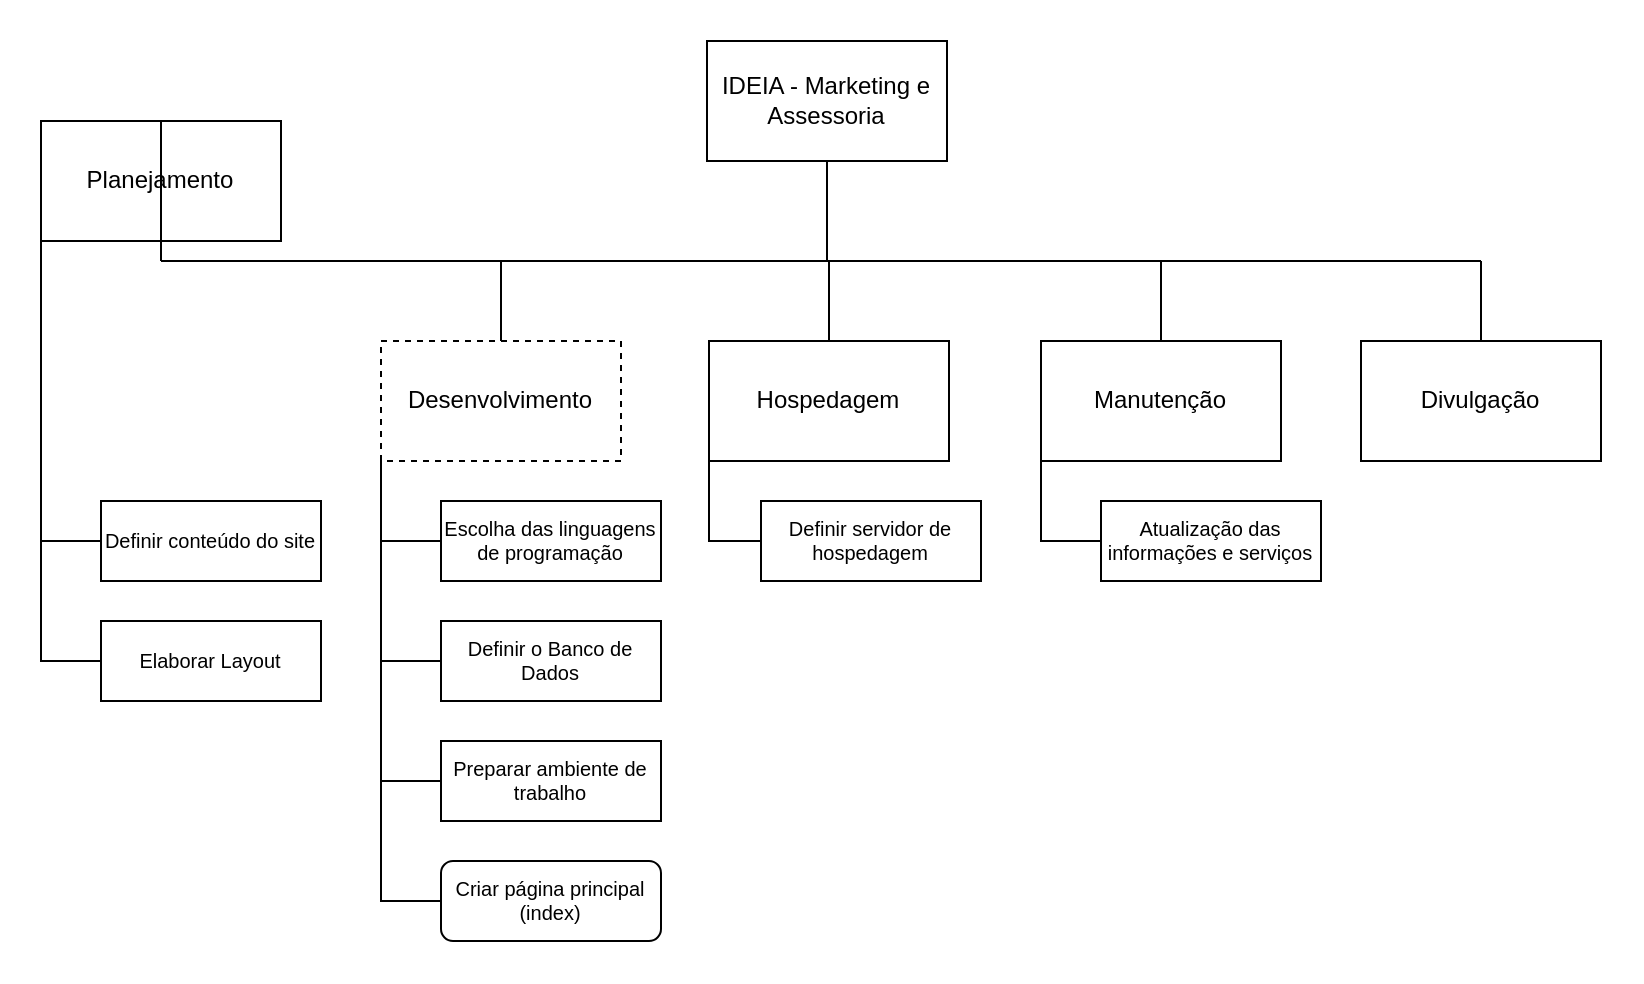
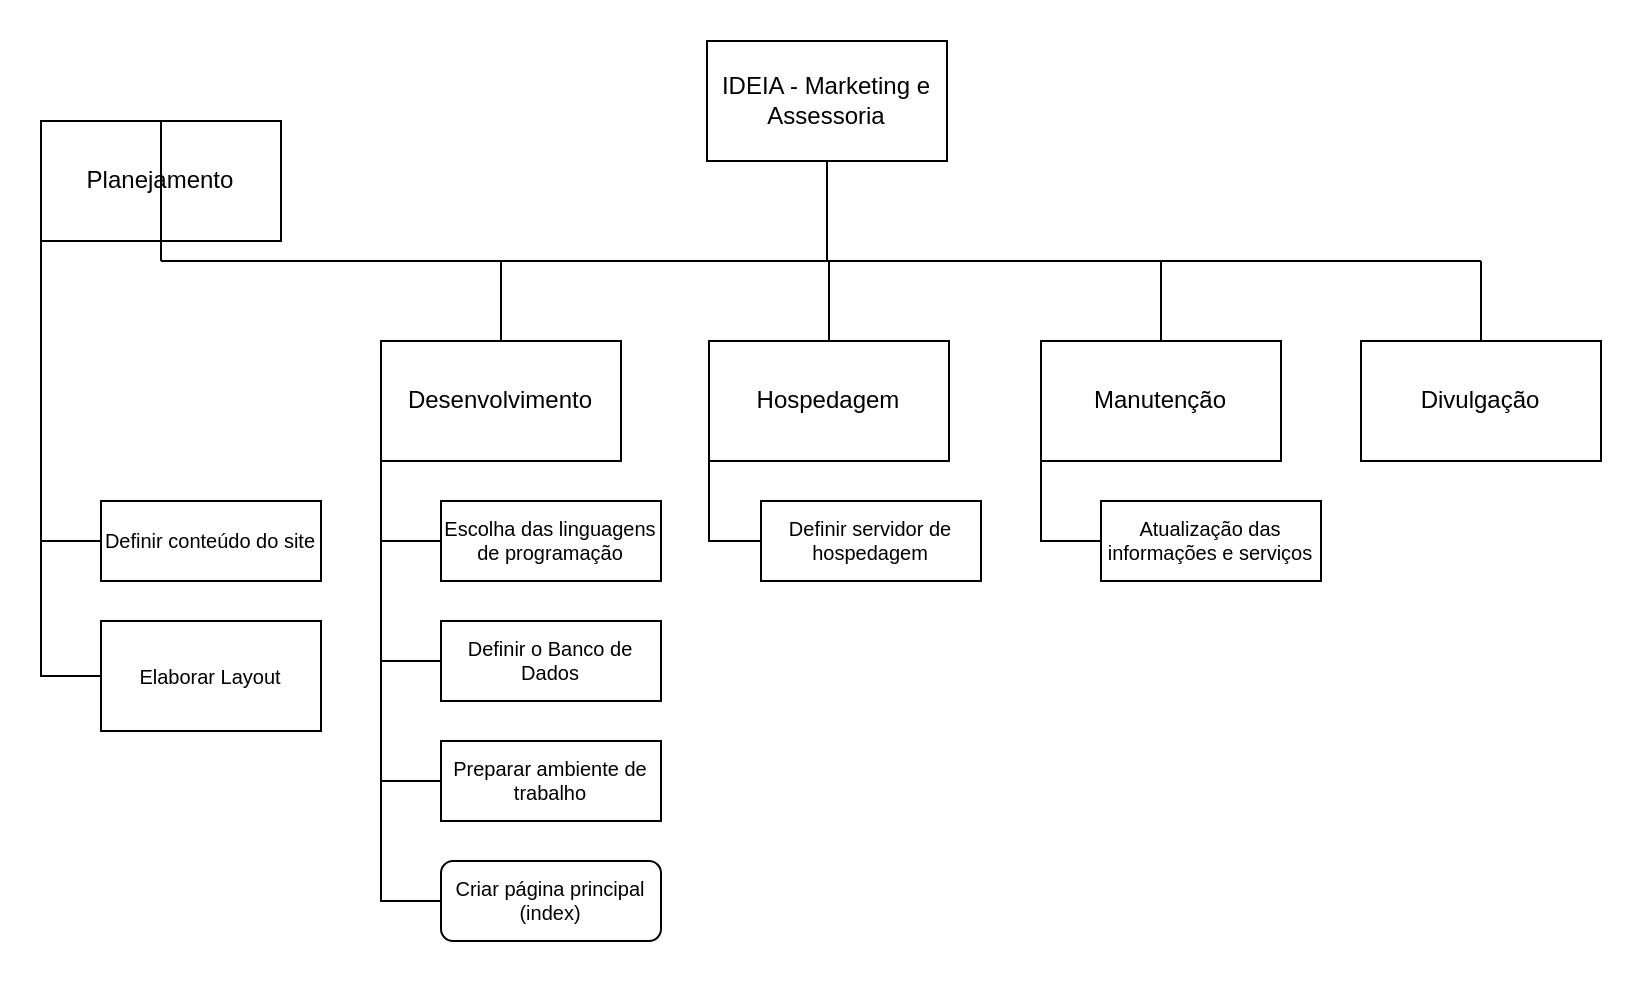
node "Desenvolvimento": style dashed -> solid
node "Elaborar Layout": size 220x80 -> 220x110
